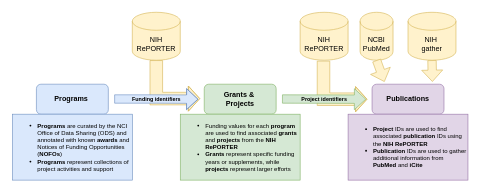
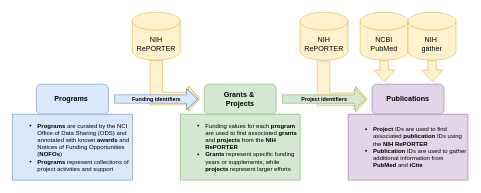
node "NCBI PubMed": size 33x48 -> 48x48
